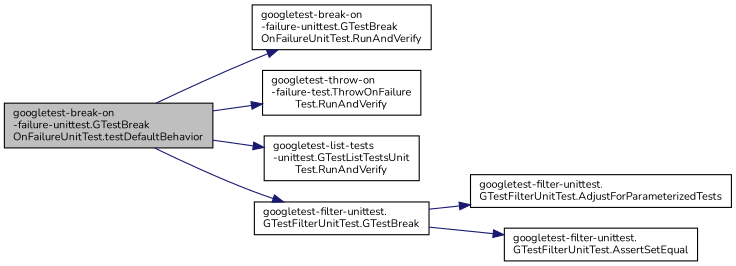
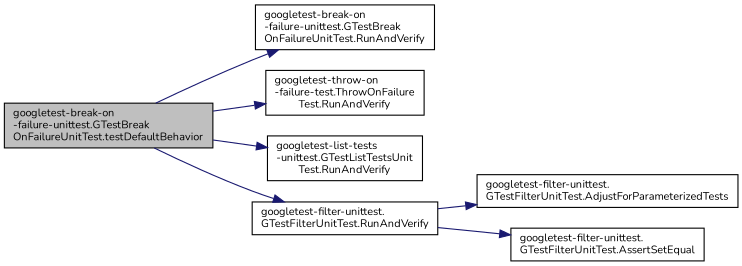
node "googletest-filter-unittest. GTestFilterUnitTest.GTestBreak": label "googletest-filter-unittest. GTestFilterUnitTest.GTestBreak" -> "googletest-filter-unittest. GTestFilterUnitTest.RunAndVerify"
